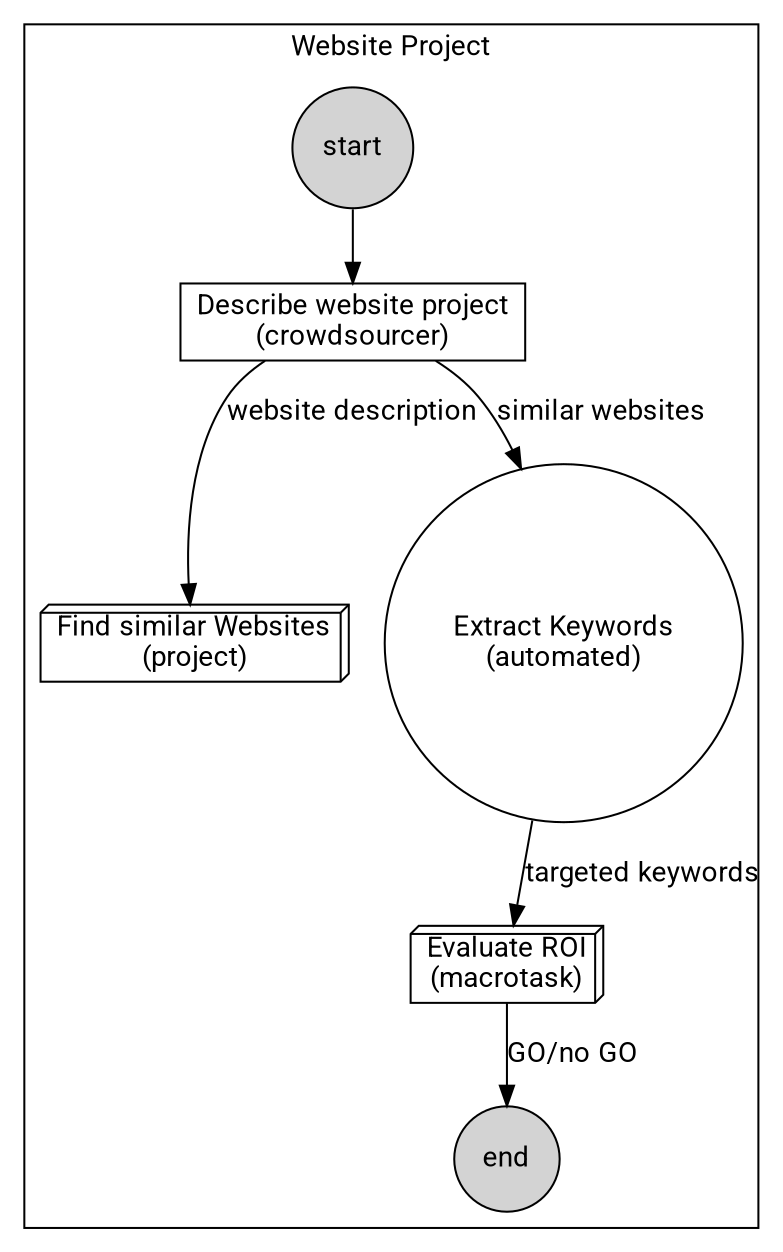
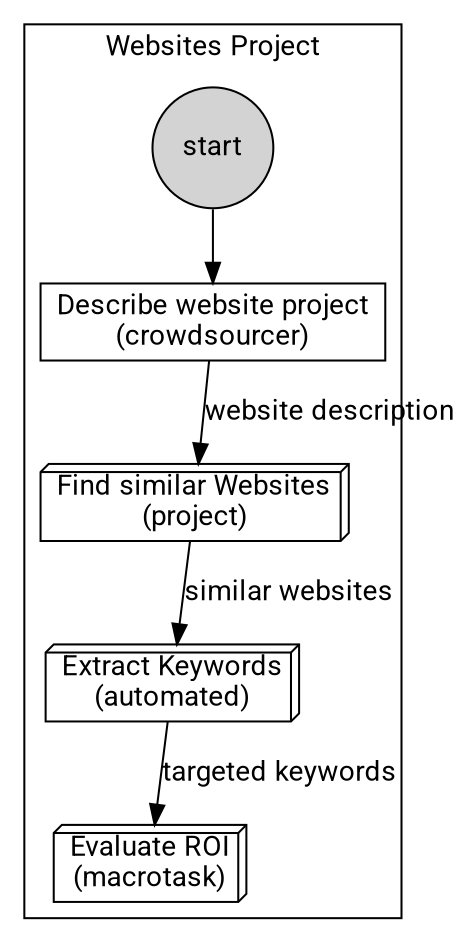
cluster "Website Project": label "Website Project" -> "Websites Project"
edge "Describe website project (crowdsourcer)" -> "Extract Keywords (automated)": now "Find similar Websites (project)" -> "Extract Keywords (automated)"
node "Extract Keywords (automated)": shape circle -> box3d
node "end": removed
